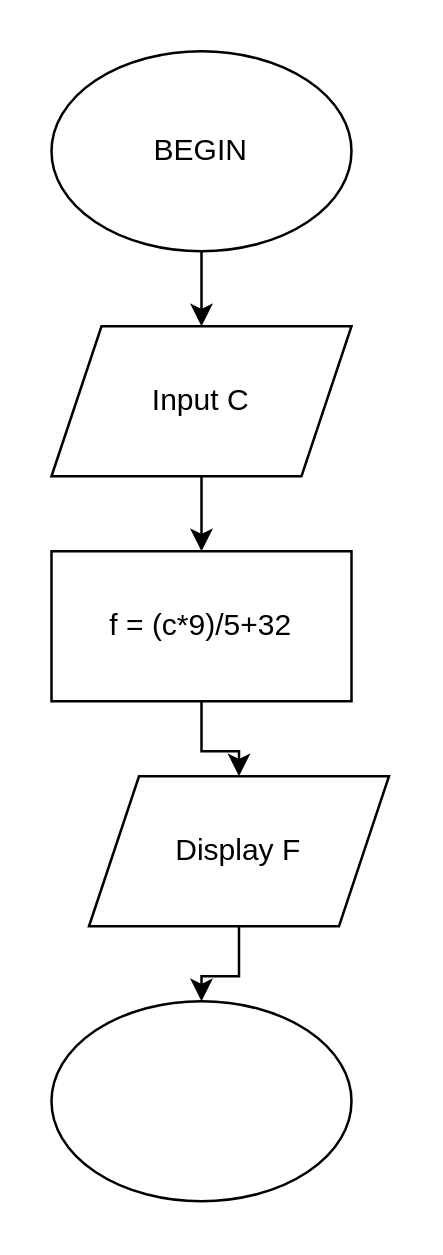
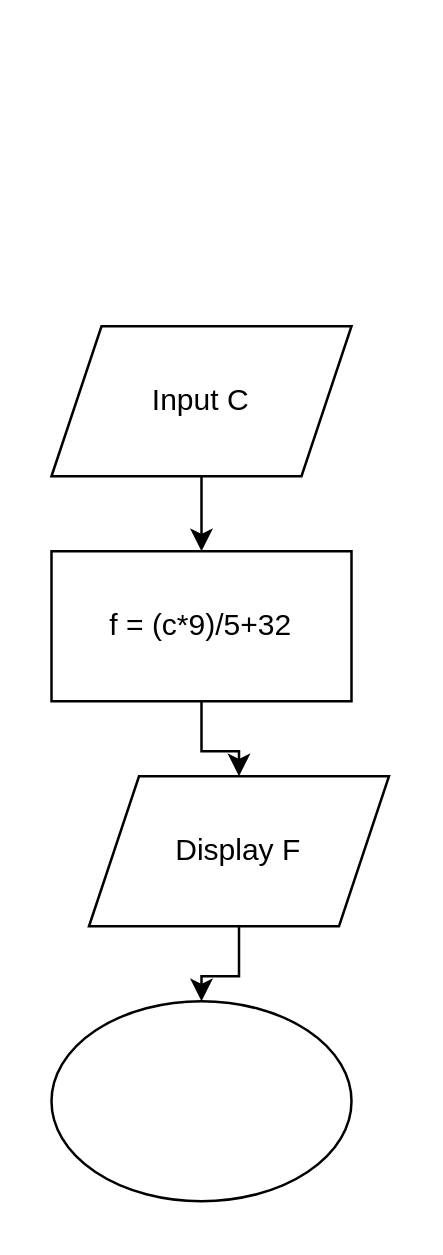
node "BEGIN": removed
edge "BEGIN" -> "Input C": removed
